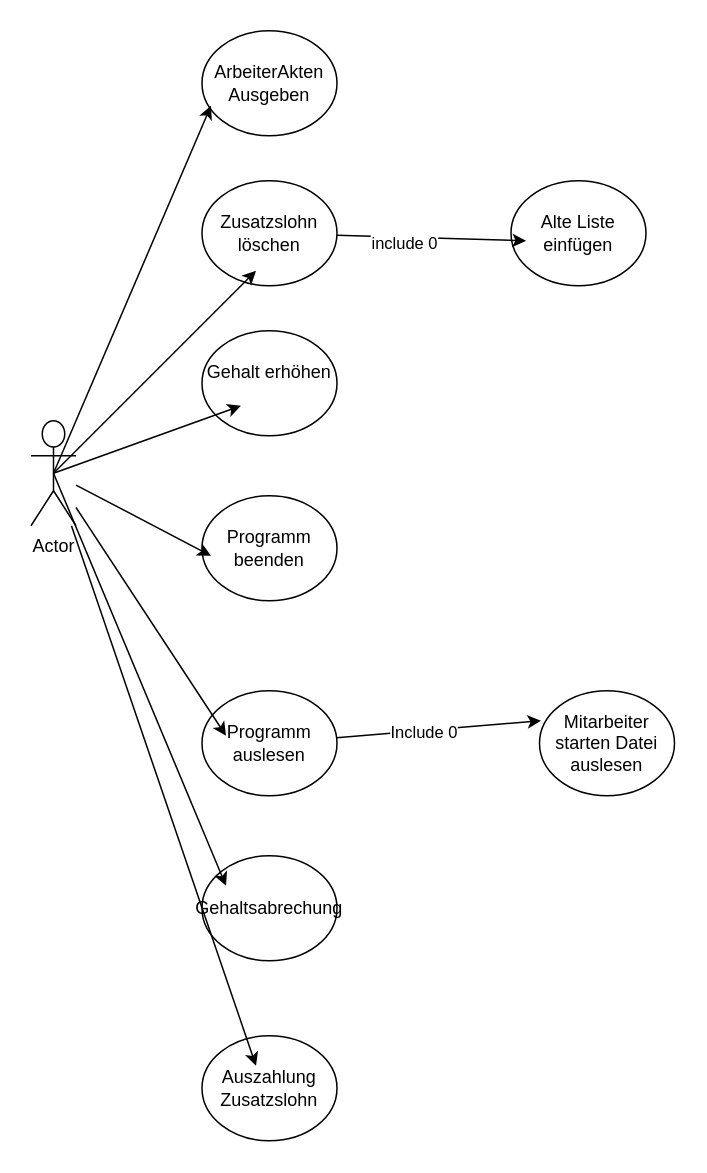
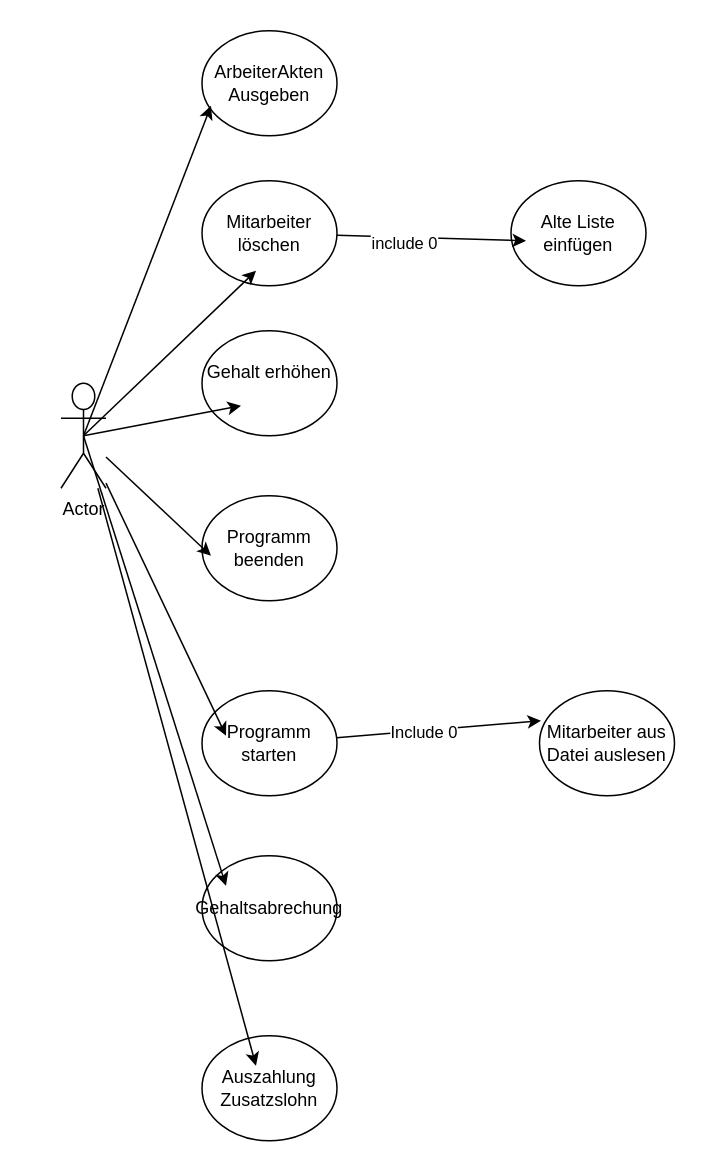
node "Zusatzslohn löschen": label "Zusatzslohn löschen" -> "Mitarbeiter löschen"
node "Actor": moved (53, 473) -> (83, 436)
node "Programm auslesen": label "Programm auslesen" -> "Programm starten"
node "Mitarbeiter starten Datei auslesen": label "Mitarbeiter starten Datei auslesen" -> "Mitarbeiter aus Datei auslesen"
